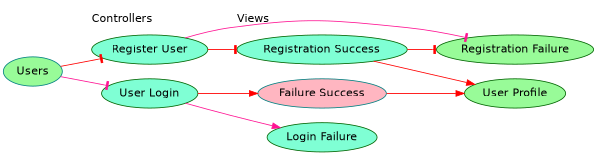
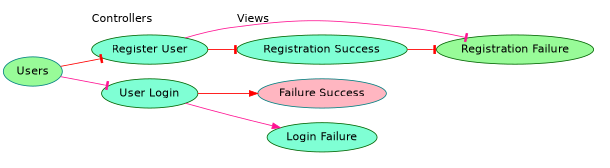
node "User Profile": removed
